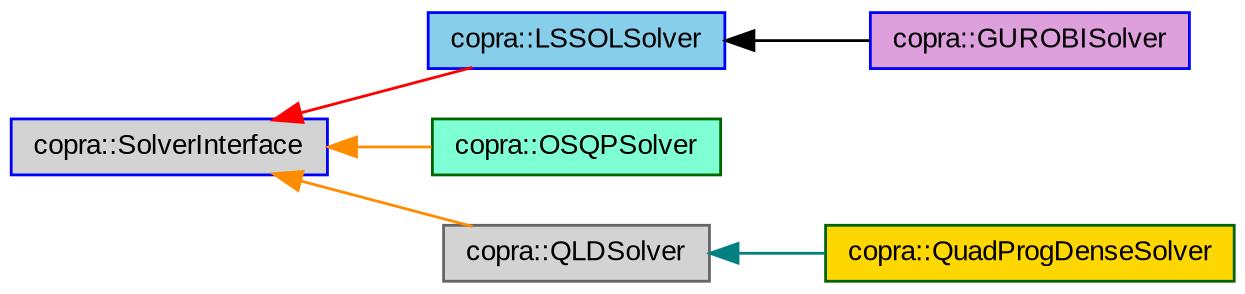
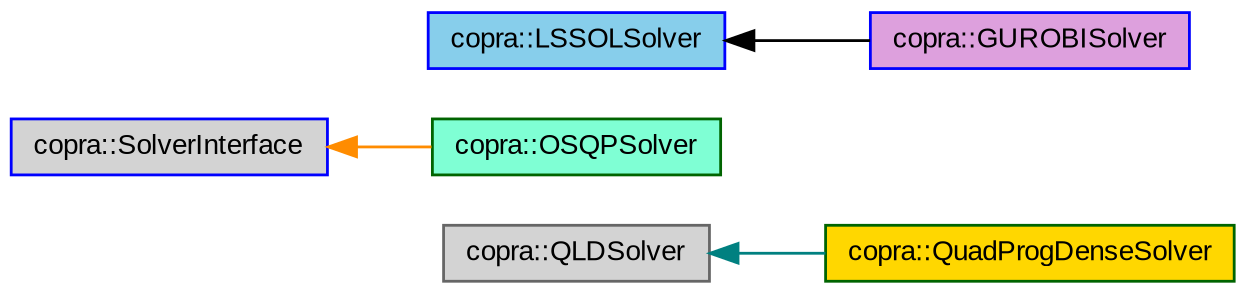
edge "copra::LSSOLSolver" -> "copra::SolverInterface": removed
edge "copra::QLDSolver" -> "copra::SolverInterface": removed
